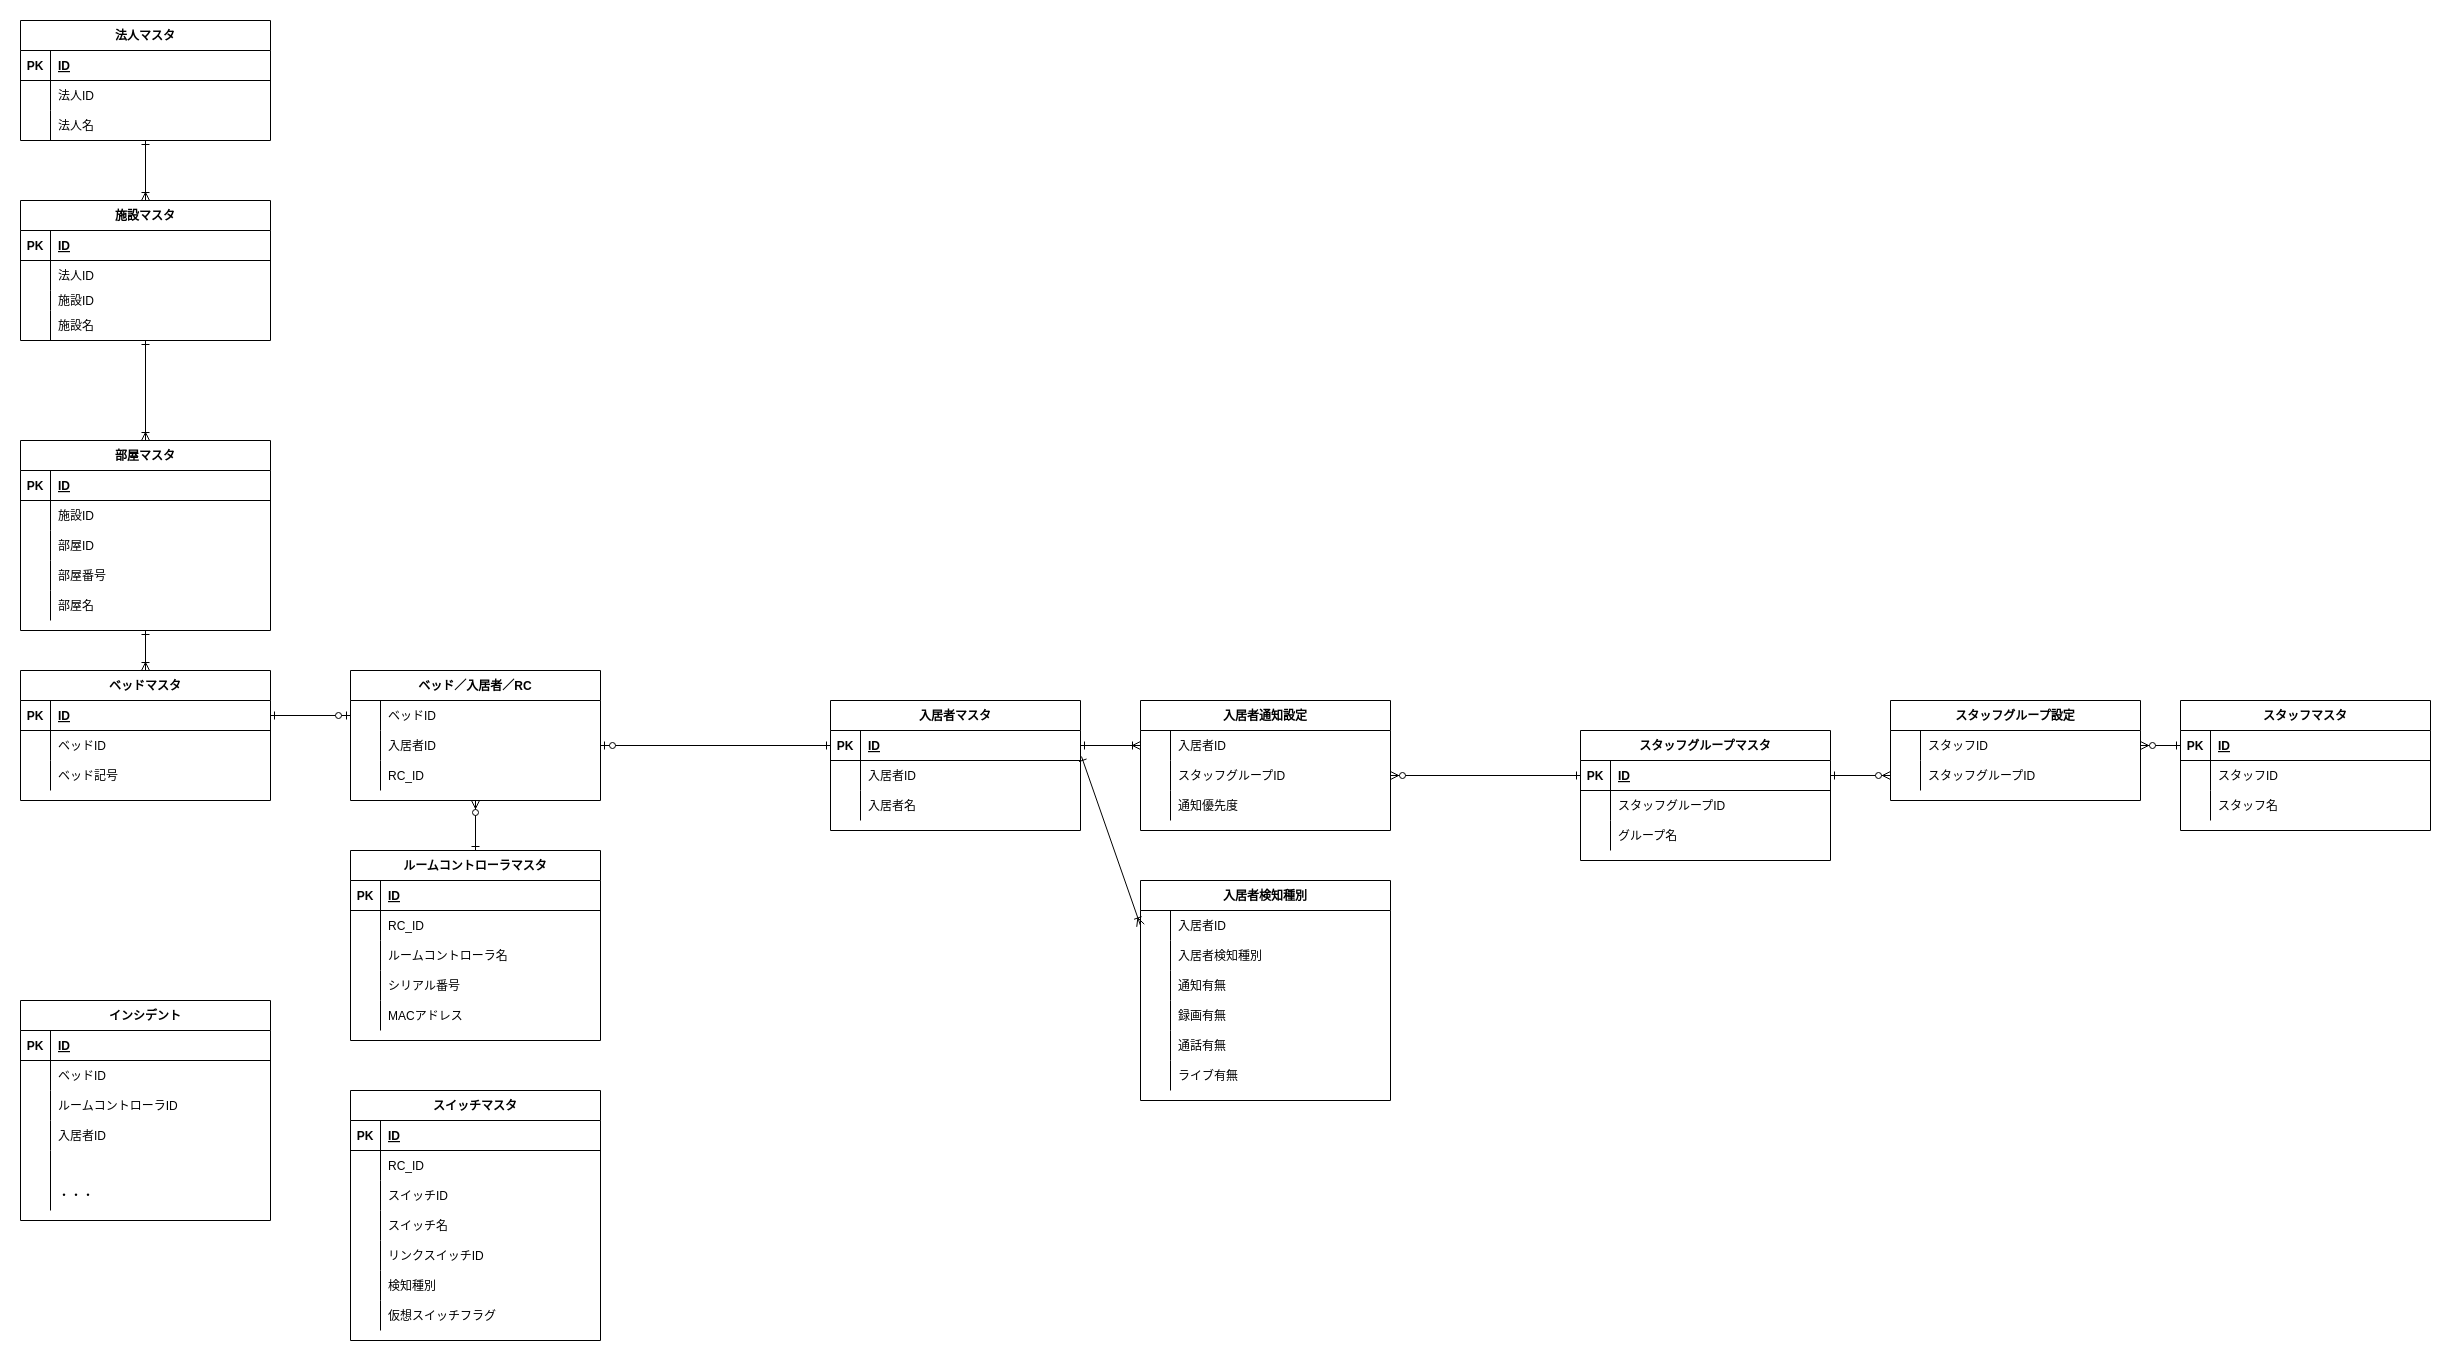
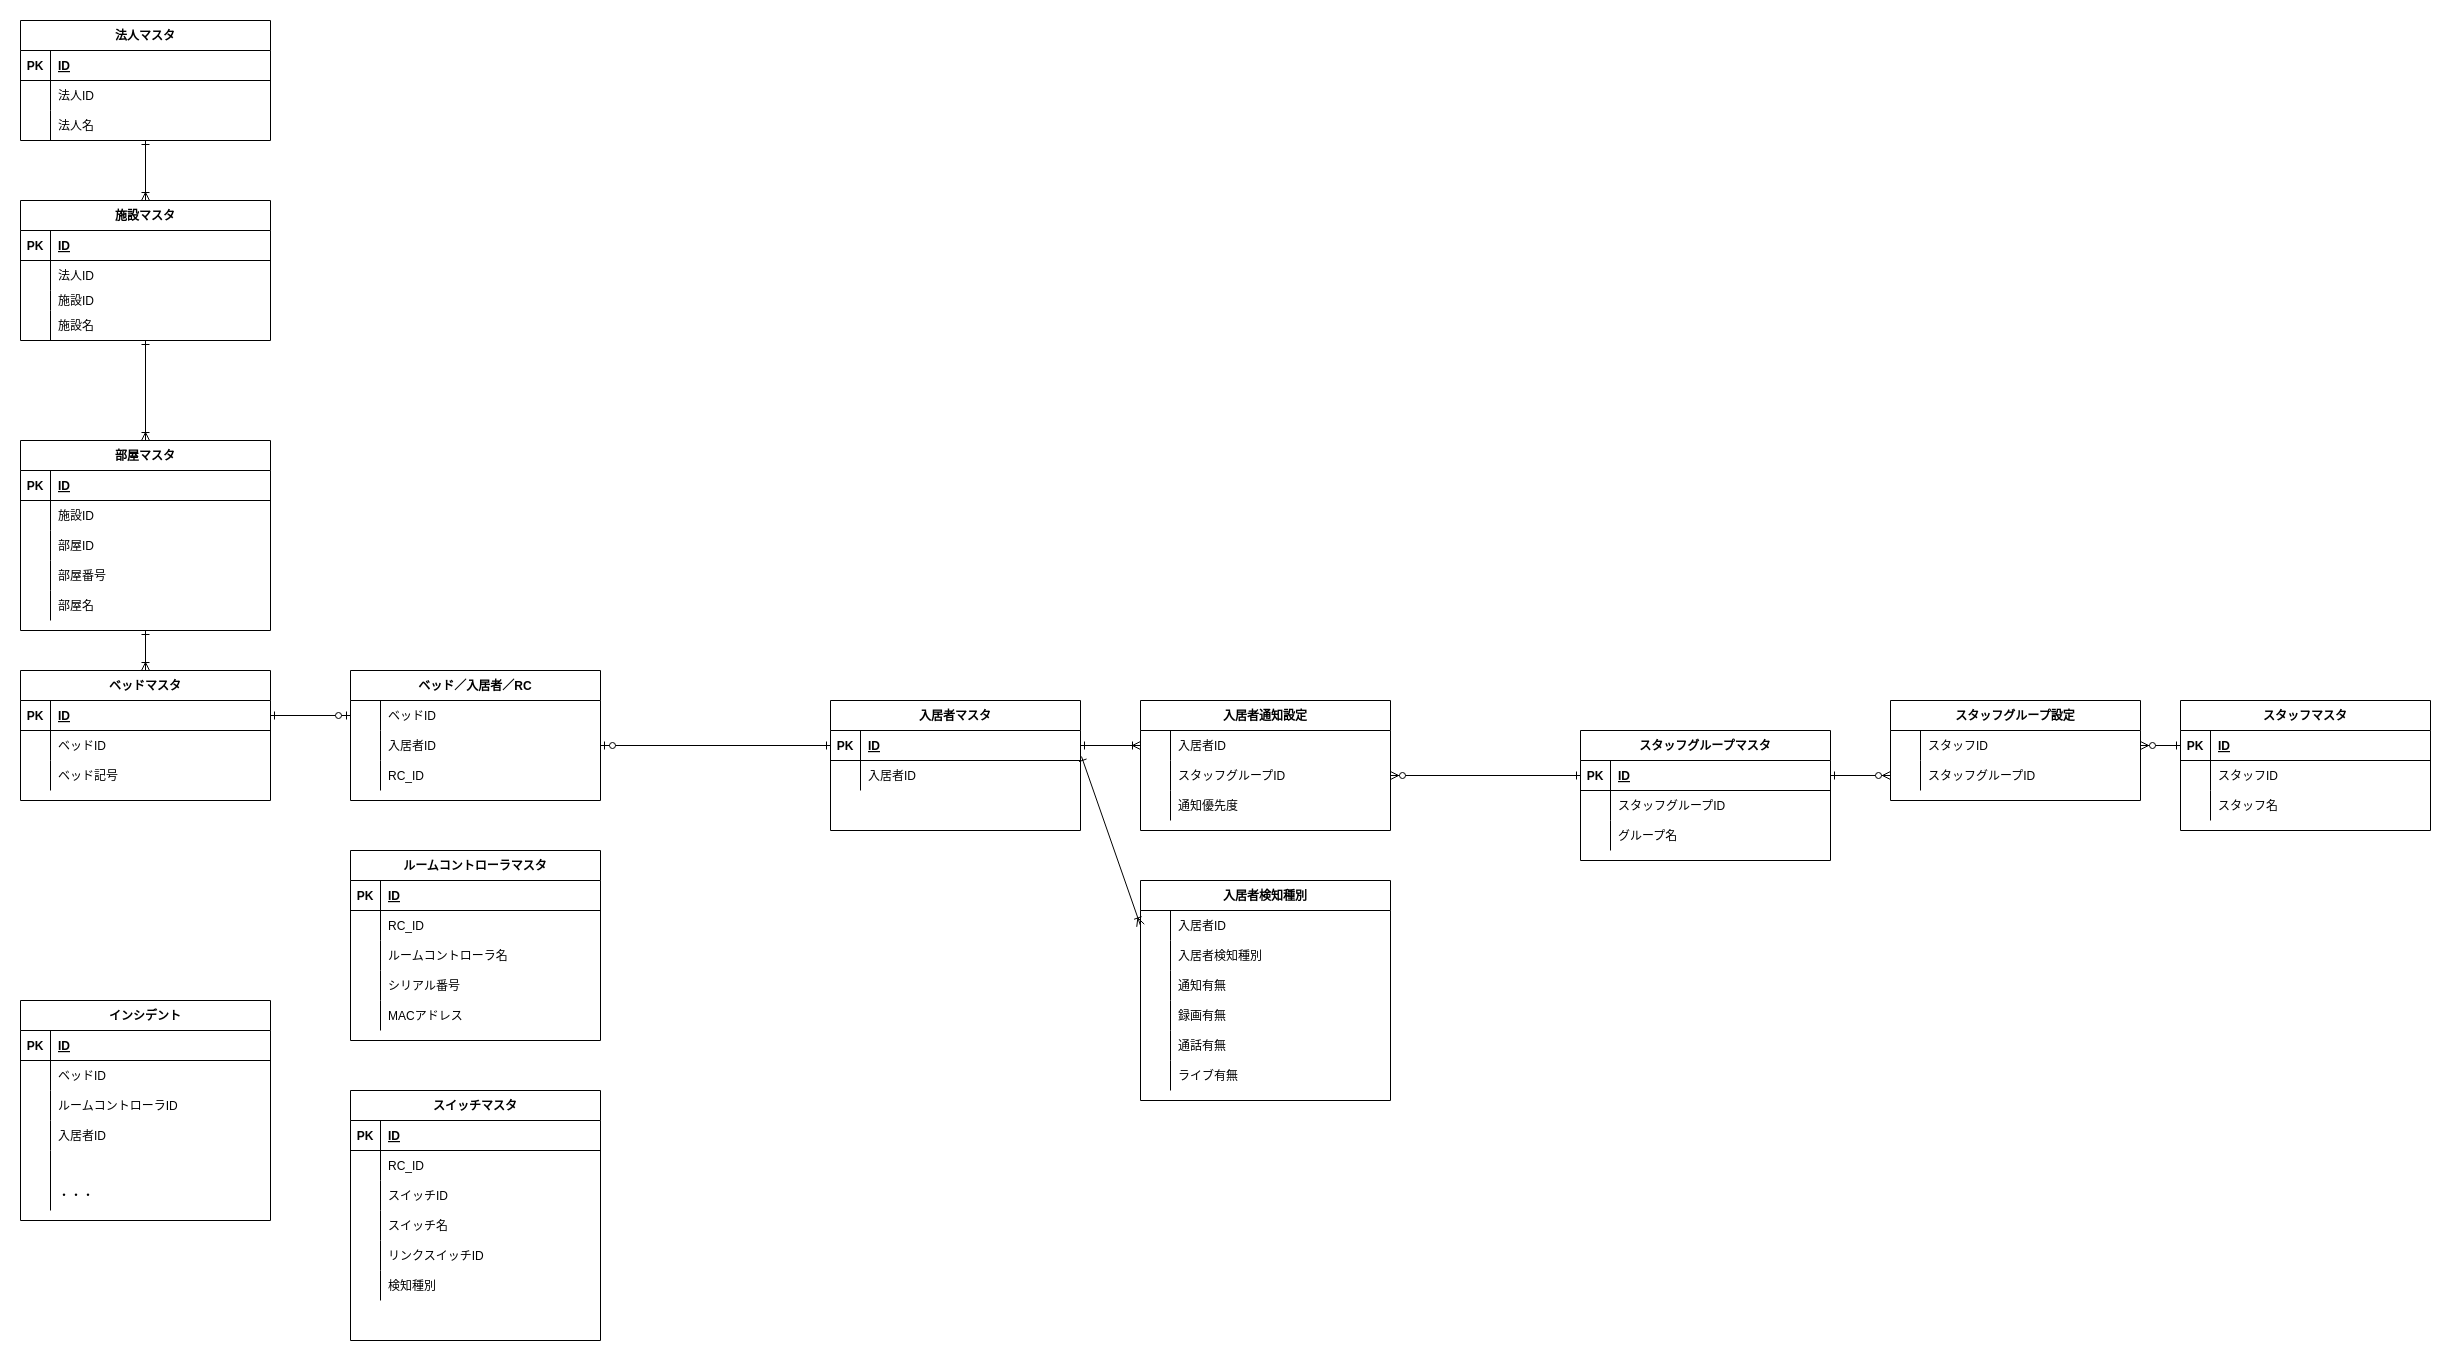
node "入居者名": removed
edge "ベッド／入居者／RC" -- "ルームコントローラマスタ": removed
node "仮想スイッチフラグ": removed
